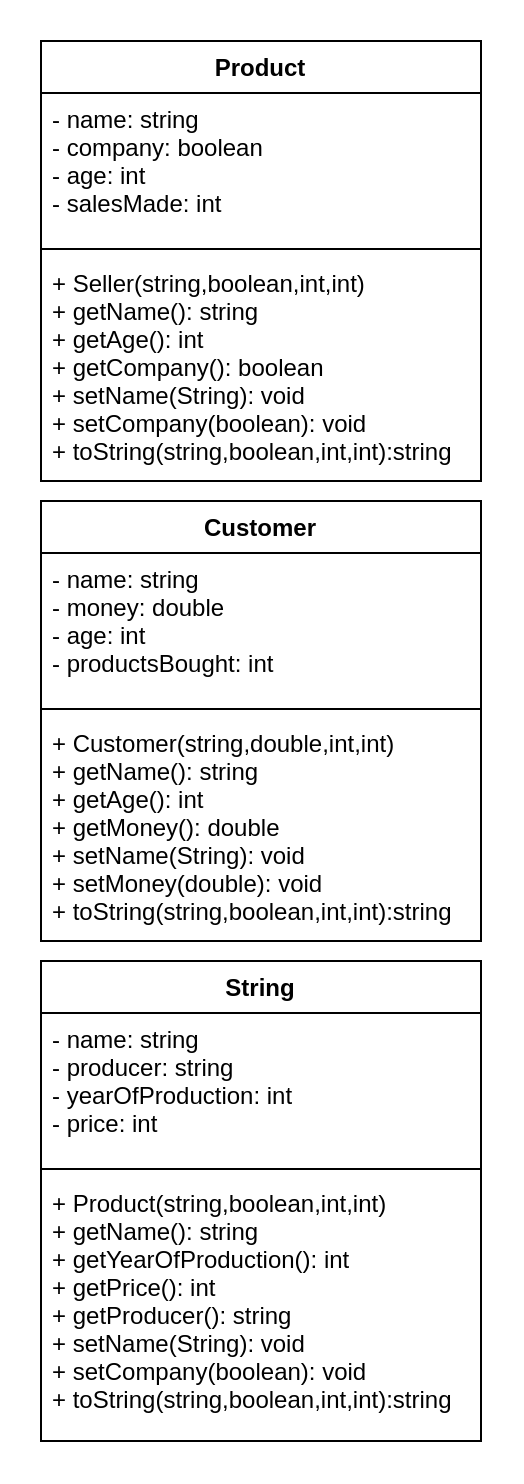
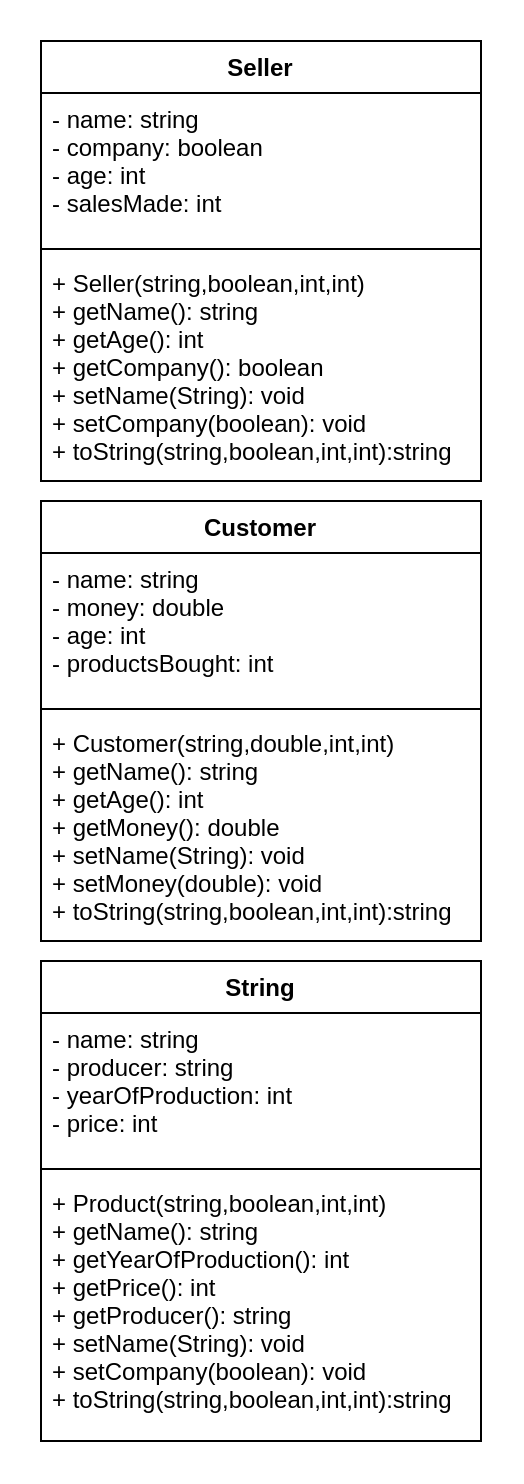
node "Product": label "Product" -> "Seller"
